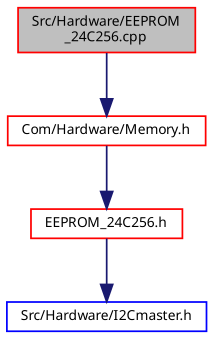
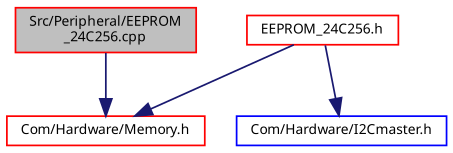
node "Src/Hardware/EEPROM _24C256.cpp": label "Src/Hardware/EEPROM _24C256.cpp" -> "Src/Peripheral/EEPROM _24C256.cpp"
edge "Com/Hardware/Memory.h" -> "EEPROM_24C256.h": reversed
node "Src/Hardware/I2Cmaster.h": label "Src/Hardware/I2Cmaster.h" -> "Com/Hardware/I2Cmaster.h"
